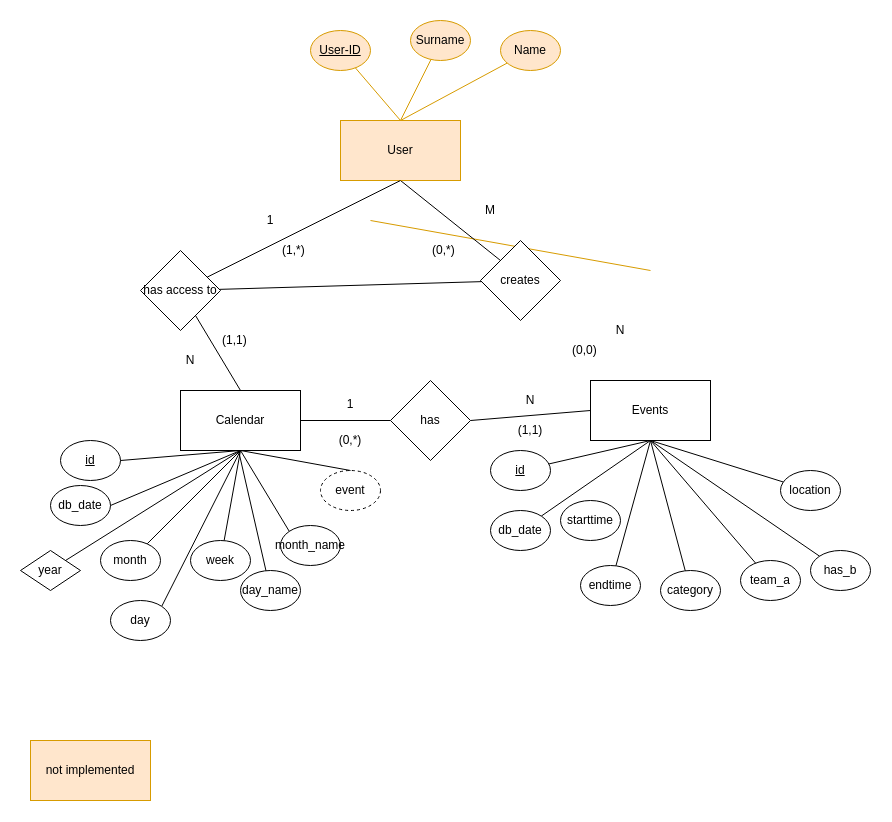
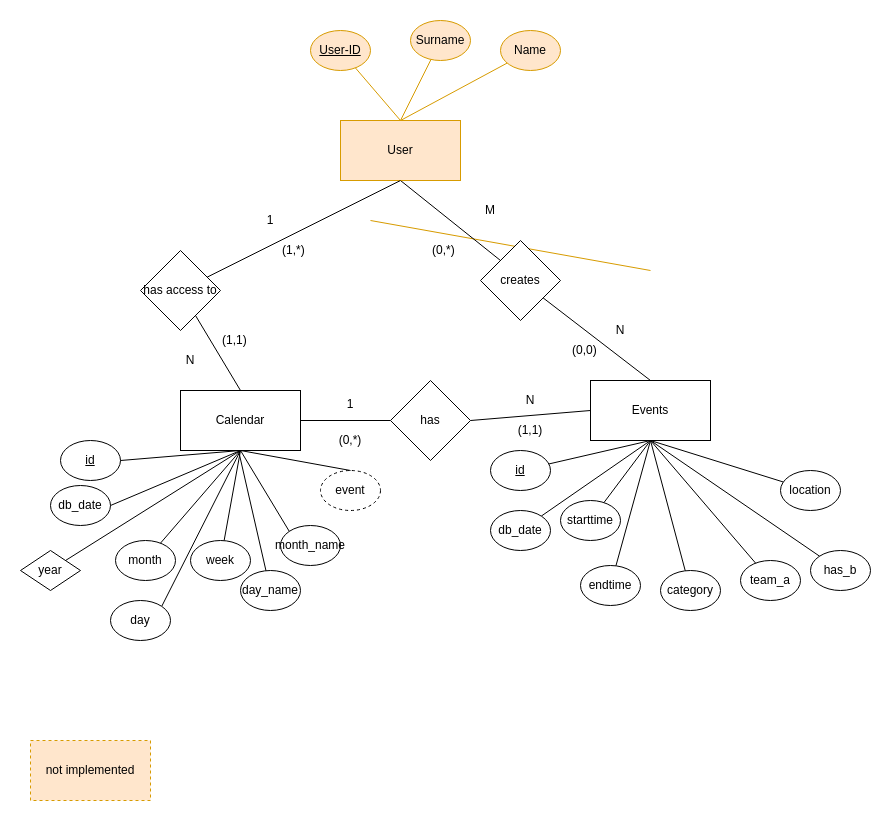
edge "creates" -- "has access to": now "creates" -- "Events"
edge "Events" -- "starttime": added
node "month": moved (131, 561) -> (146, 561)
node "not implemented": style solid -> dashed
